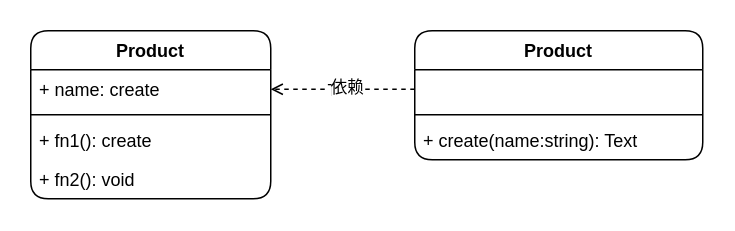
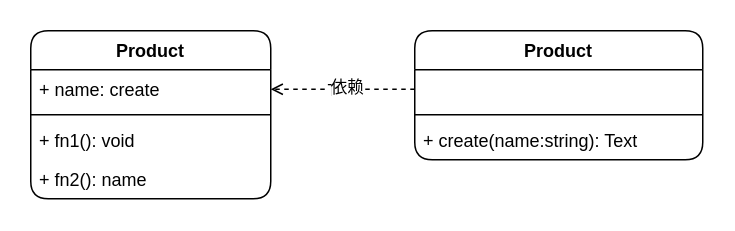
node "+ fn1(): create": label "+ fn1(): create" -> "+ fn1(): void"
node "+ fn2(): void": label "+ fn2(): void" -> "+ fn2(): name"
